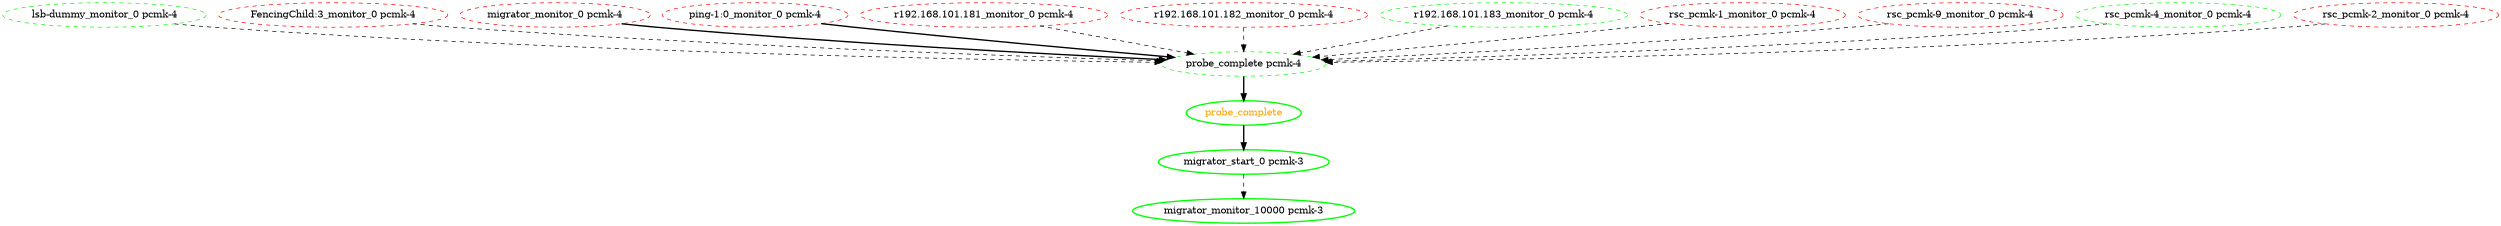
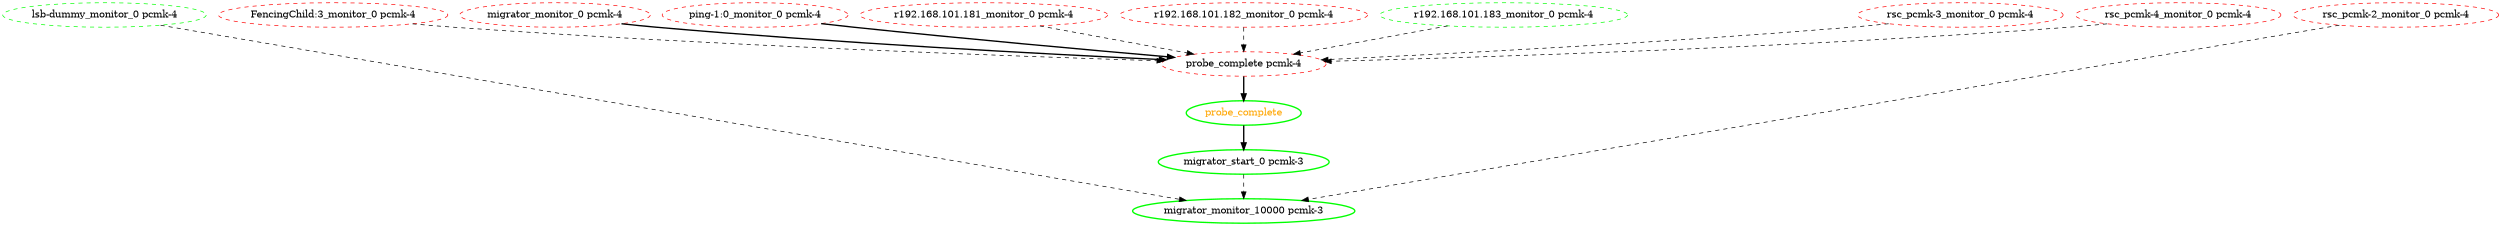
node "rsc_pcmk-1_monitor_0 pcmk-4": removed
node "rsc_pcmk-9_monitor_0 pcmk-4": label "rsc_pcmk-9_monitor_0 pcmk-4" -> "rsc_pcmk-3_monitor_0 pcmk-4"
node "rsc_pcmk-4_monitor_0 pcmk-4": color green -> red
edge "lsb-dummy_monitor_0 pcmk-4" -> "probe_complete pcmk-4": now "lsb-dummy_monitor_0 pcmk-4" -> "migrator_monitor_10000 pcmk-3"
edge "rsc_pcmk-2_monitor_0 pcmk-4" -> "probe_complete pcmk-4": now "rsc_pcmk-2_monitor_0 pcmk-4" -> "migrator_monitor_10000 pcmk-3"
node "probe_complete pcmk-4": color green -> red
